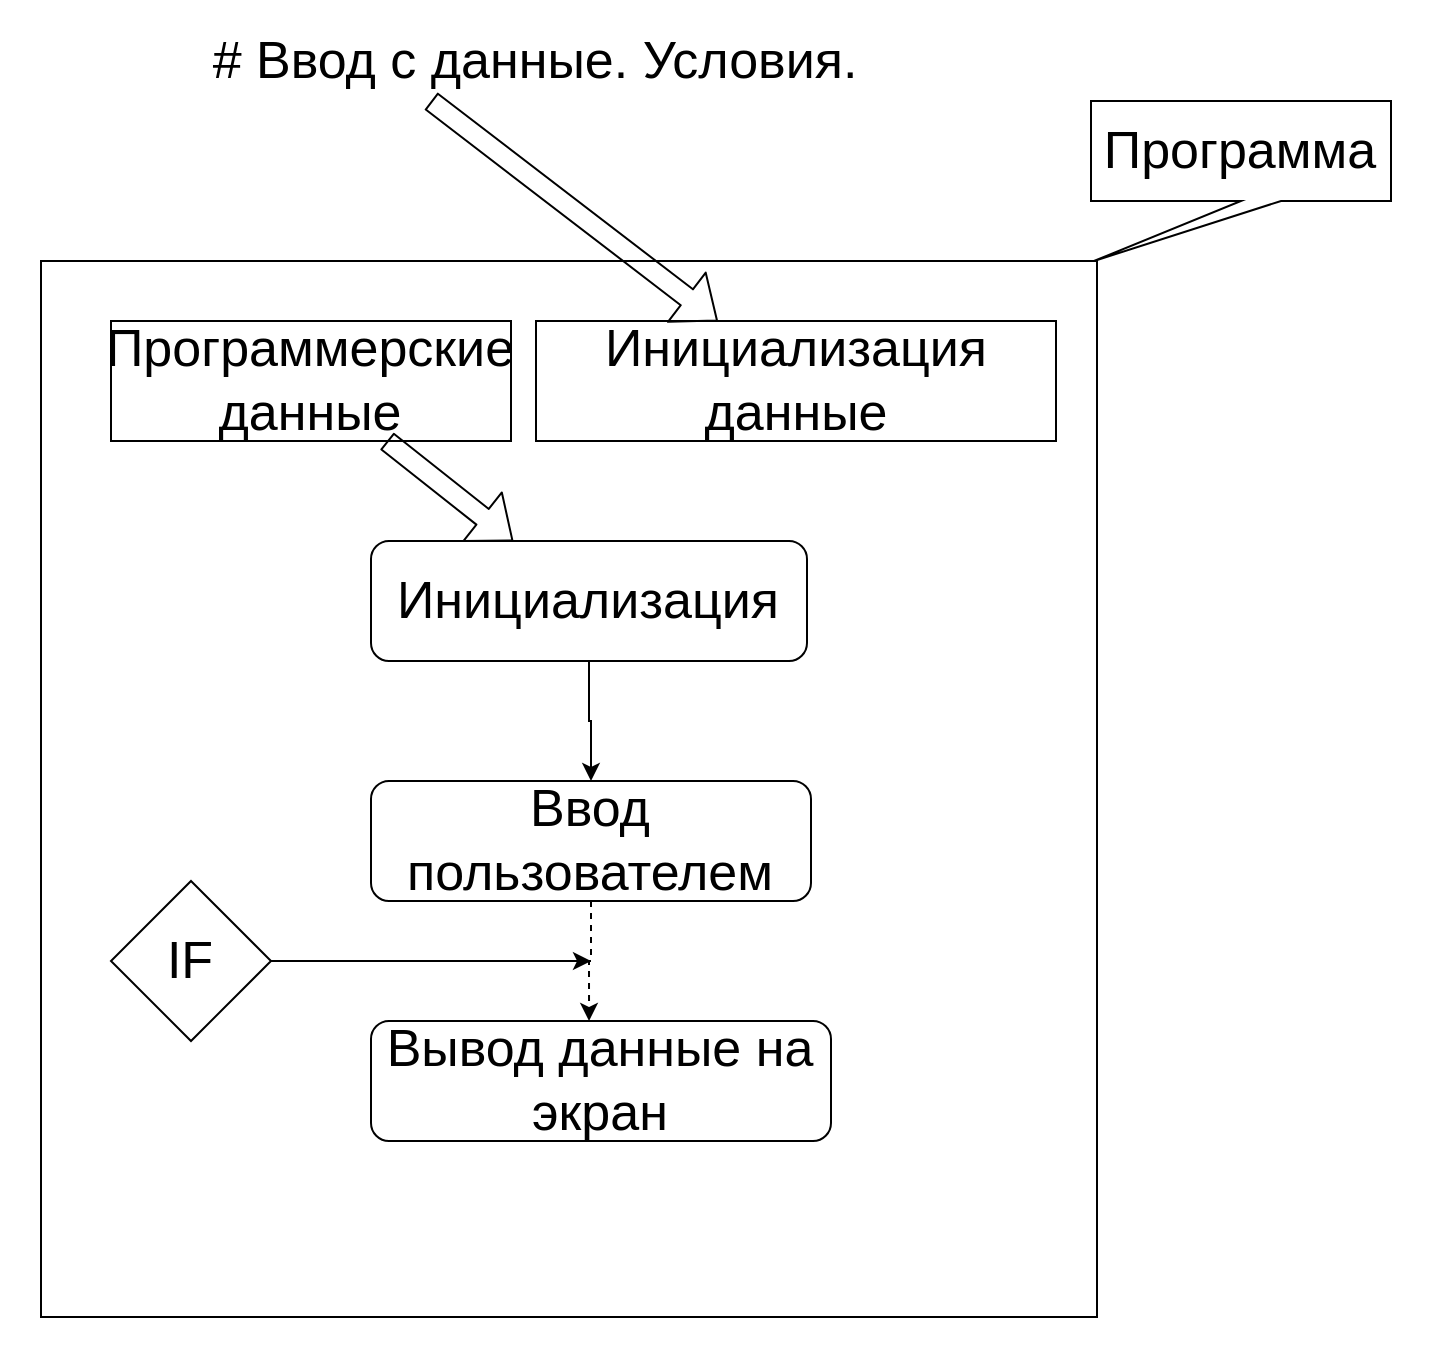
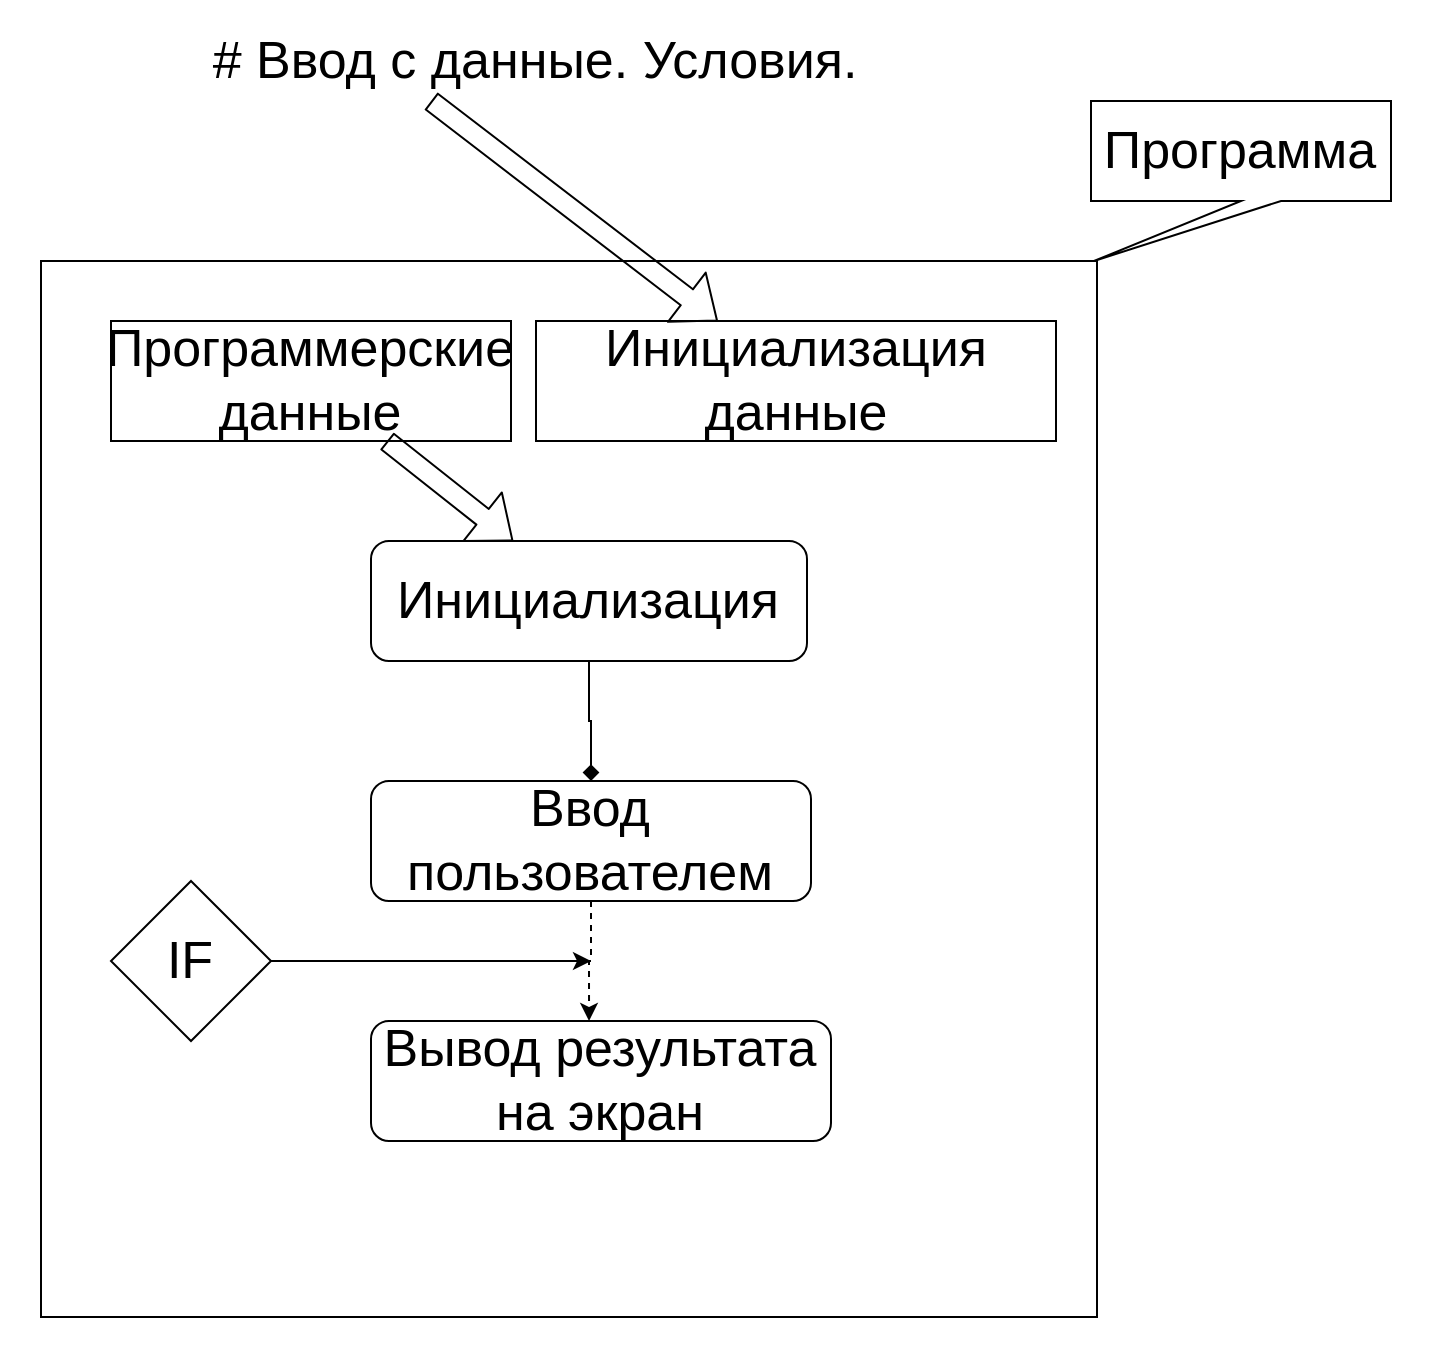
edge "Инициализация" -> "Ввод пользователем": arrowhead classic -> diamond
node "Вывод данные на экран": label "Вывод данные на экран" -> "Вывод результата на экран"
